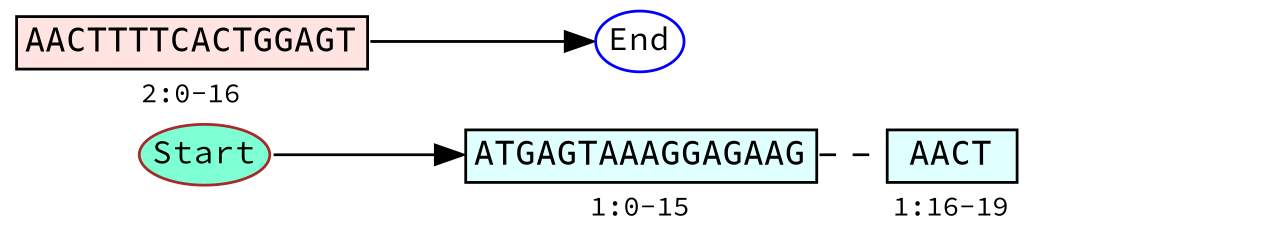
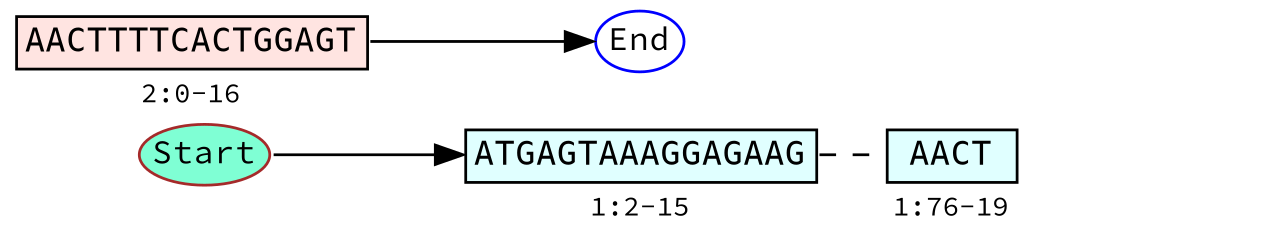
node "ATGAGTAAAGGAGAAG": text "1:0-15" -> "1:2-15"
node "AACT": text "1:16-19" -> "1:76-19"
